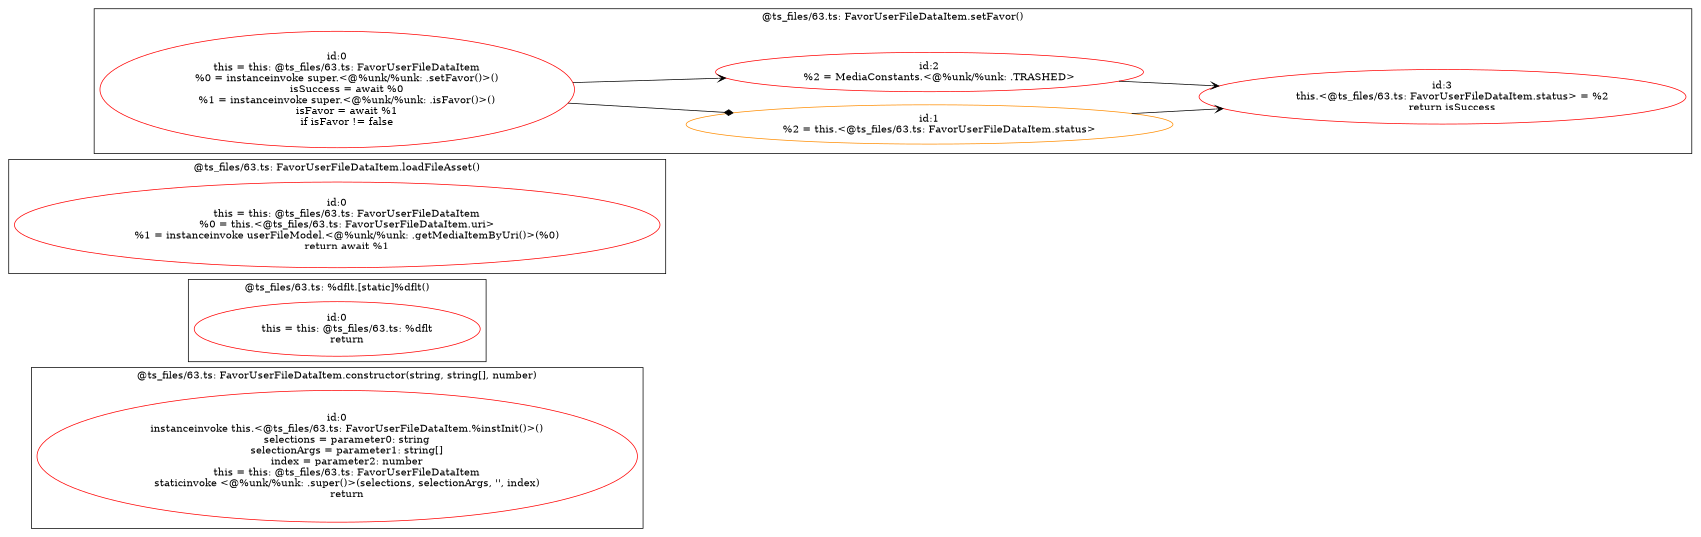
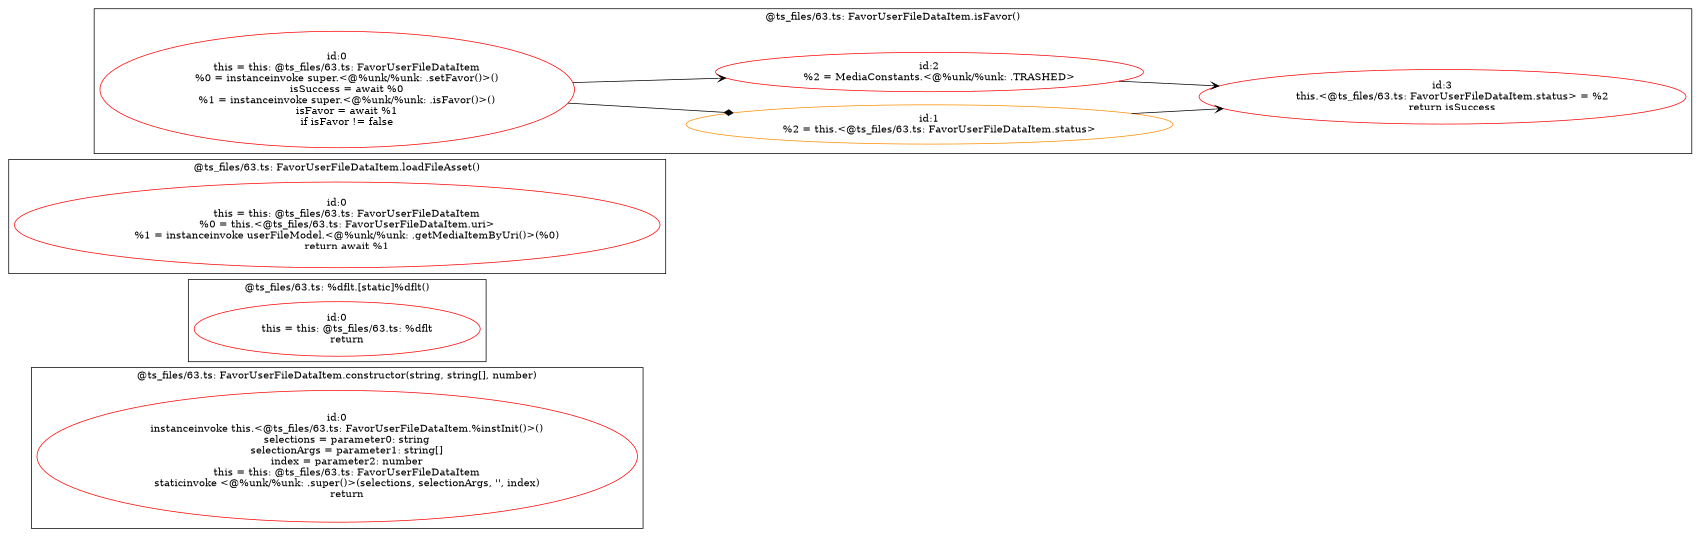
cluster "@ts_files/63.ts: FavorUserFileDataItem.setFavor()": label "@ts_files/63.ts: FavorUserFileDataItem.setFavor()" -> "@ts_files/63.ts: FavorUserFileDataItem.isFavor()"
